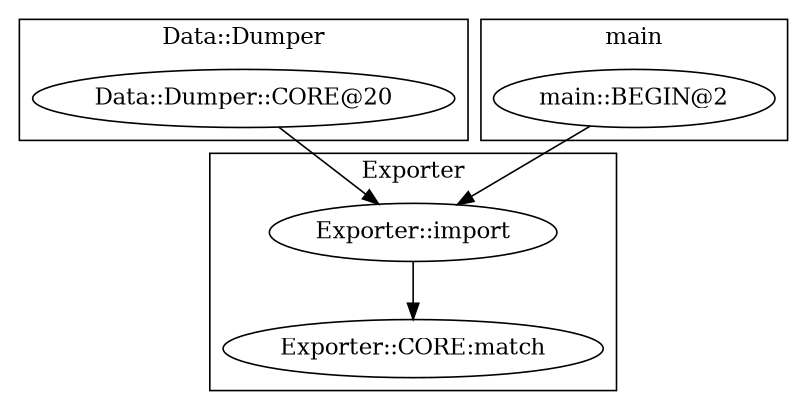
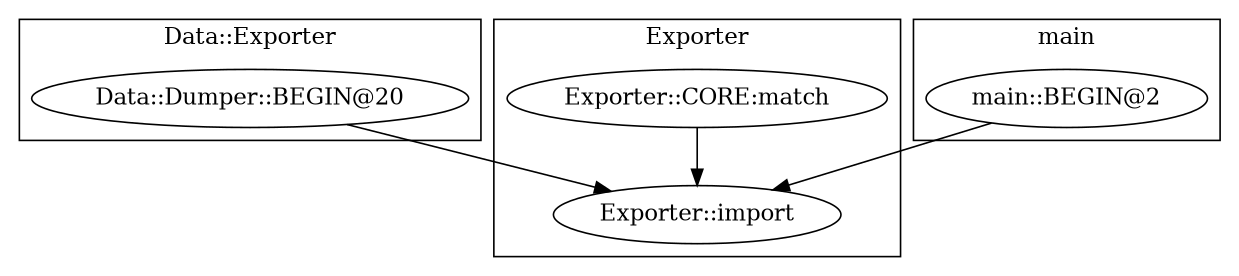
cluster "Data::Dumper": label "Data::Dumper" -> "Data::Exporter"
node "Data::Dumper::CORE@20": label "Data::Dumper::CORE@20" -> "Data::Dumper::BEGIN@20"
edge "Exporter::import" -> "Exporter::CORE:match": reversed
